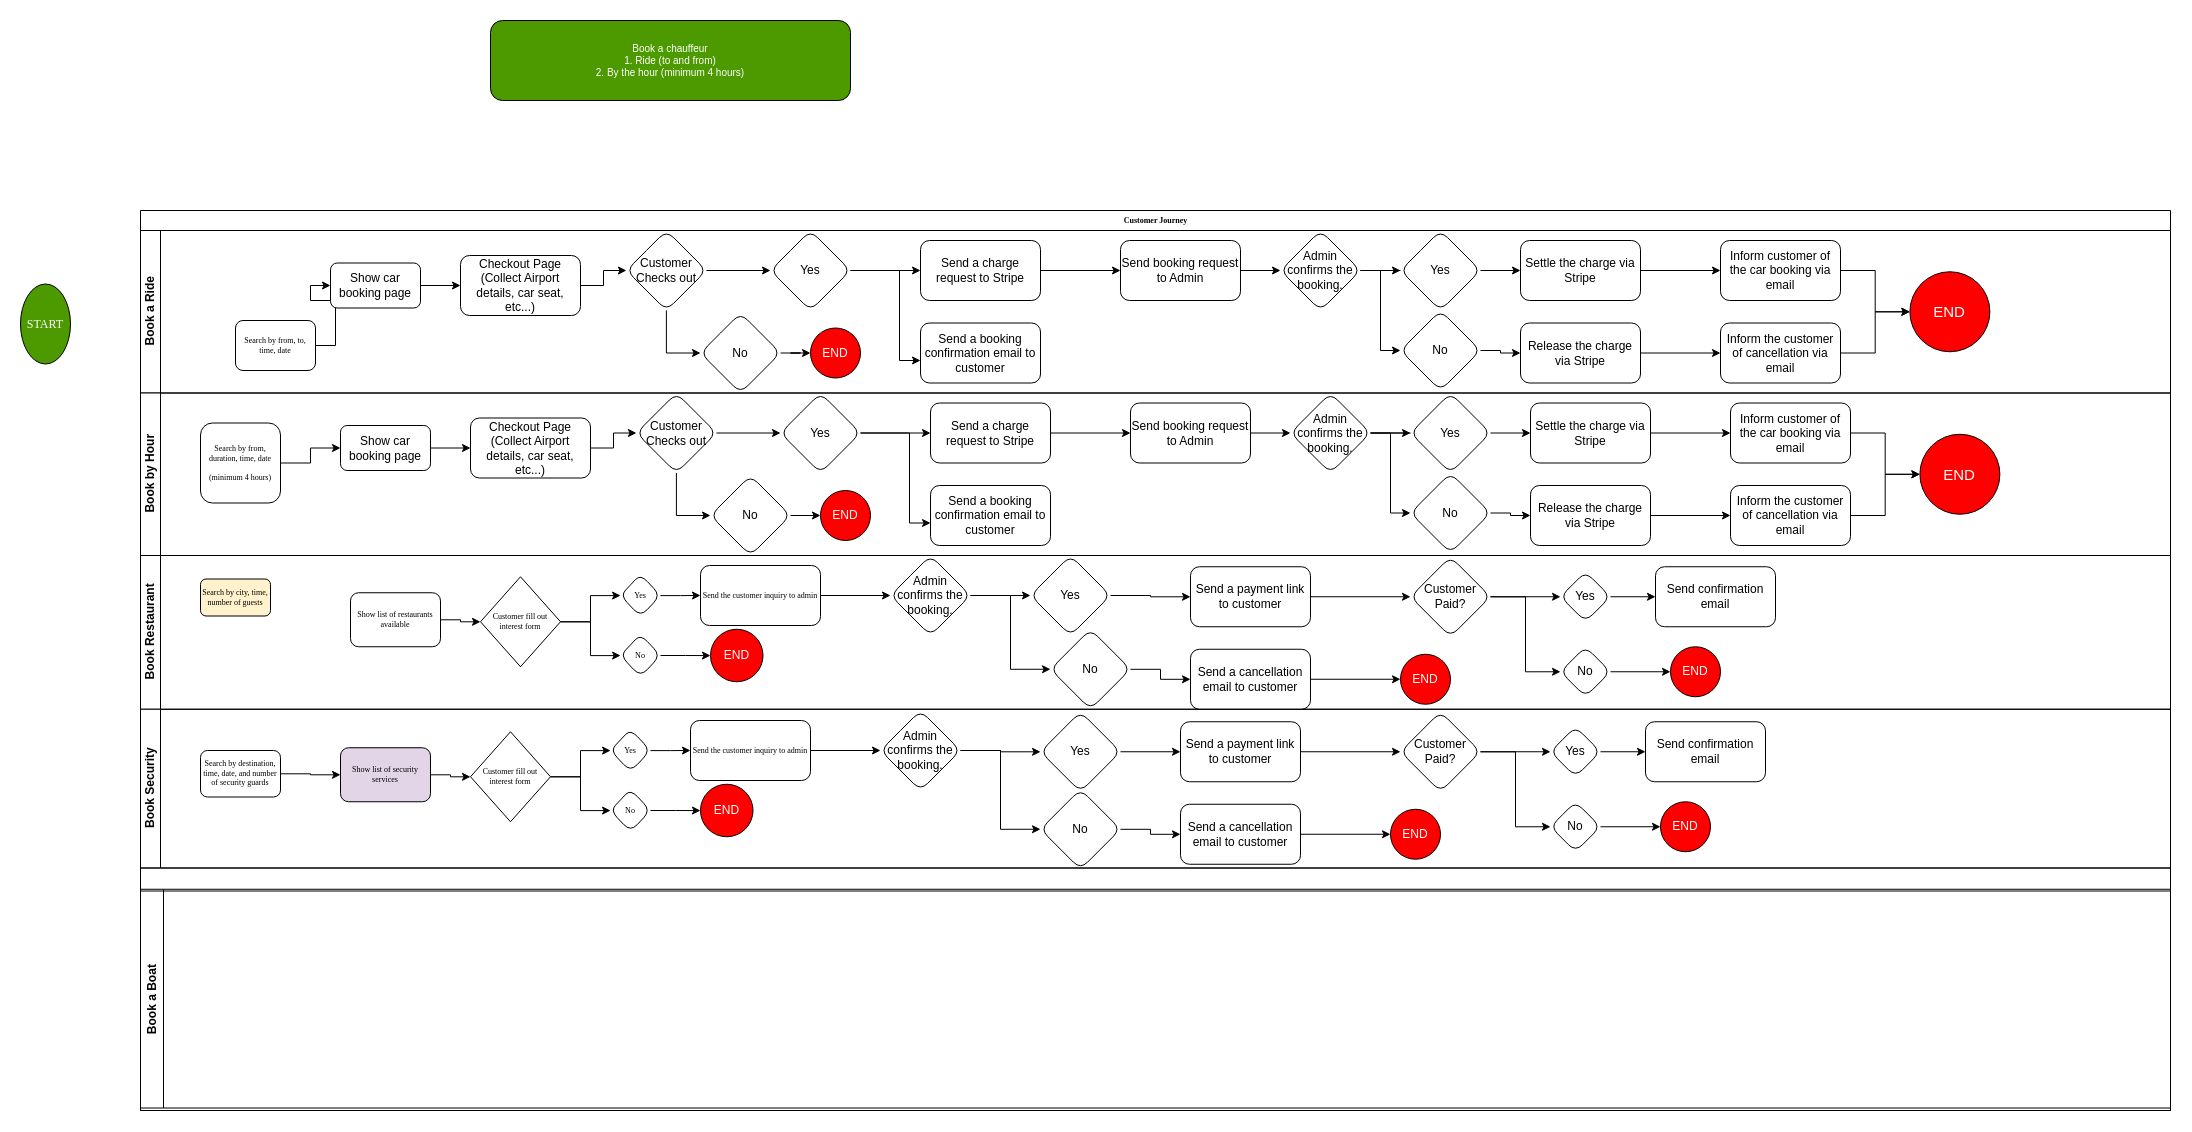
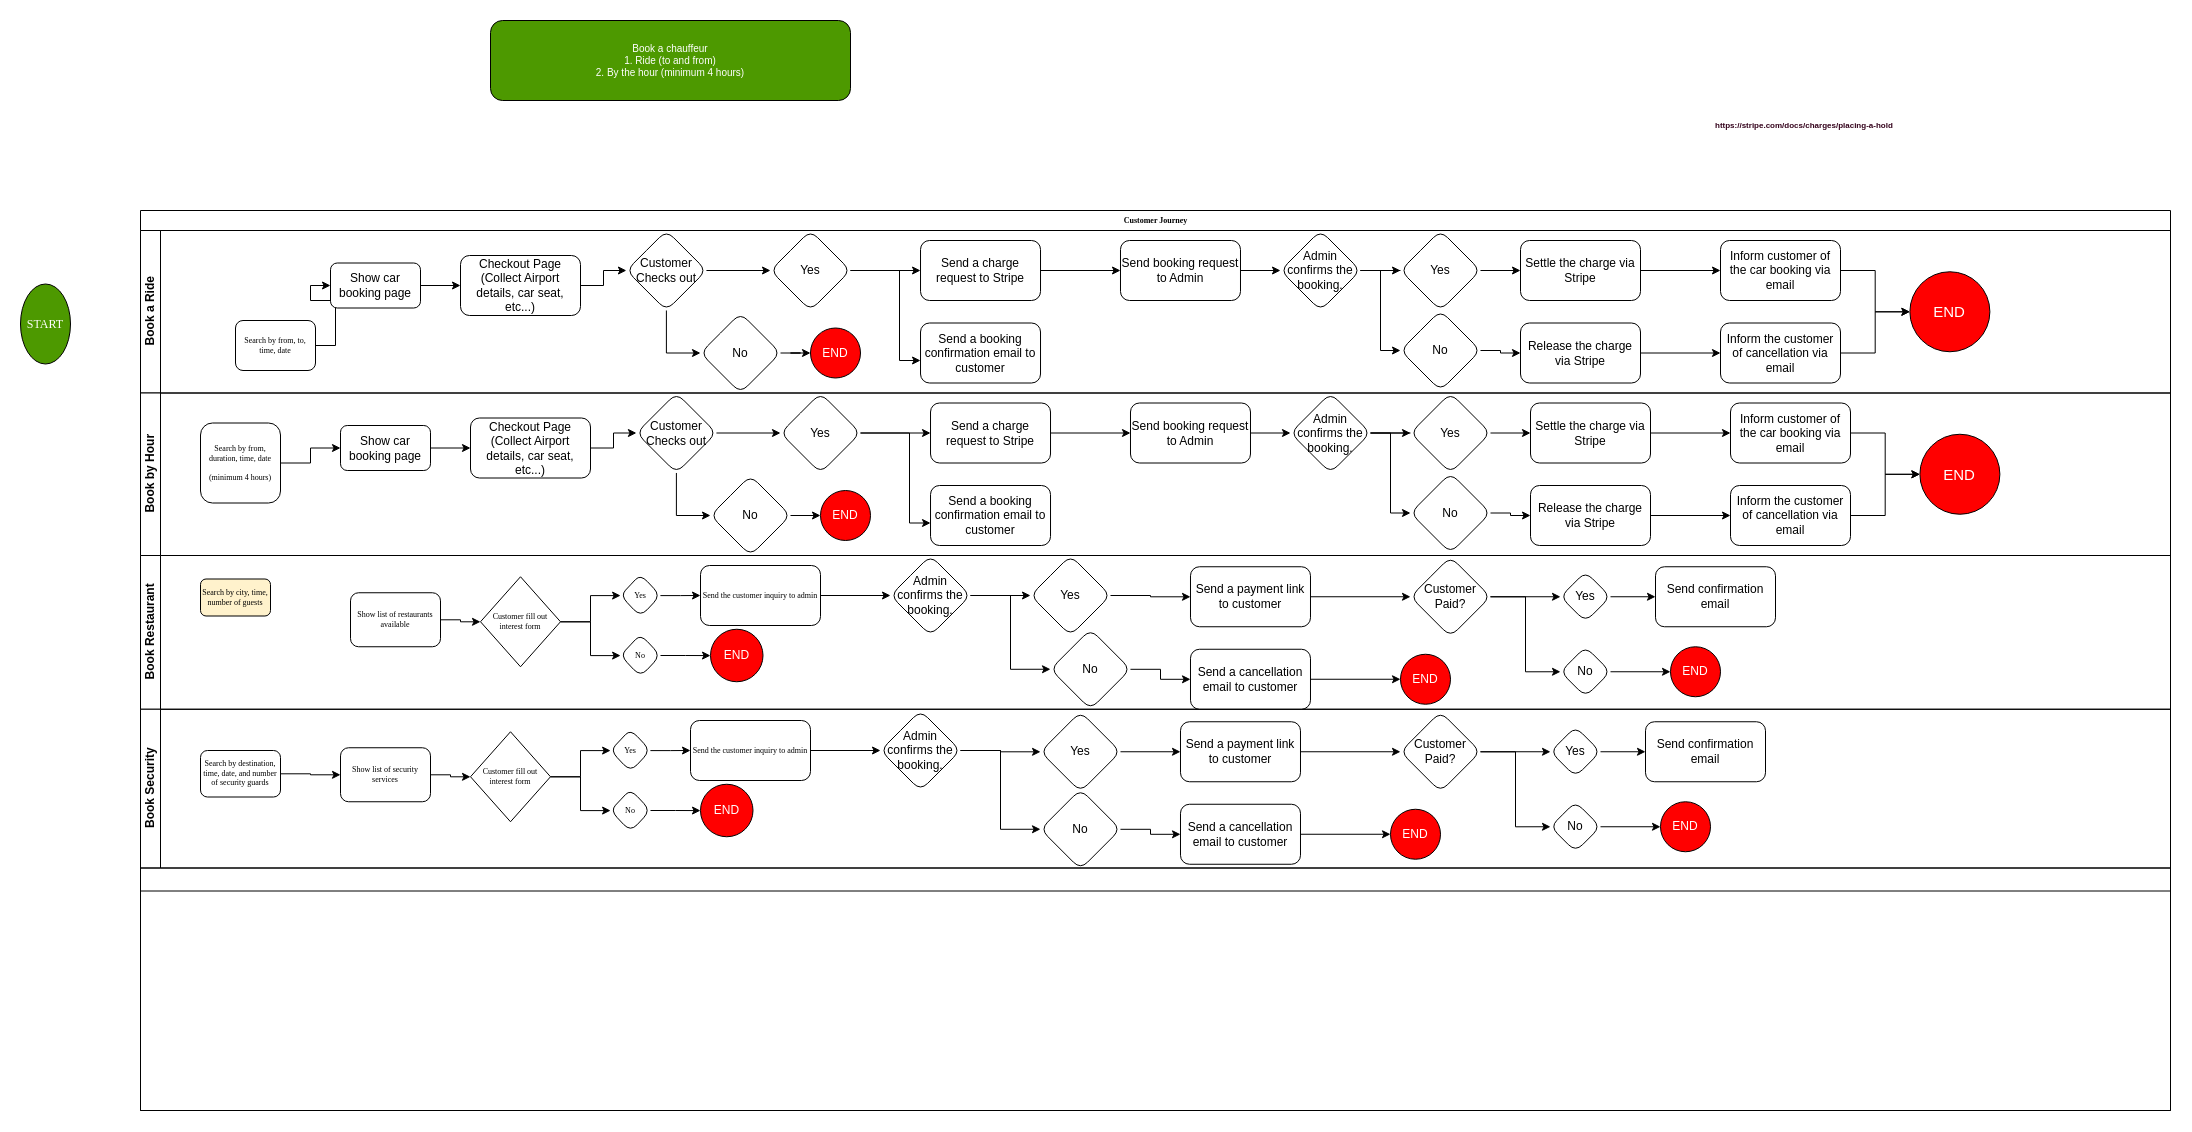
node "https://stripe.com/docs/charges/placing-a-hold": added
node "Show list of security services": fillcolor #e1d5e7 -> #ffffff
node "Book a Boat": removed
